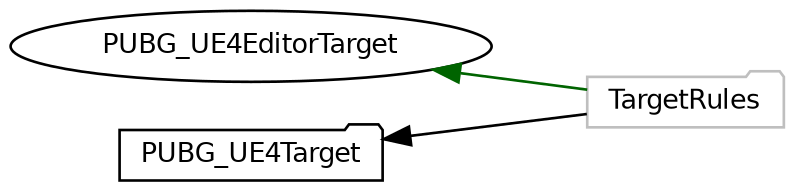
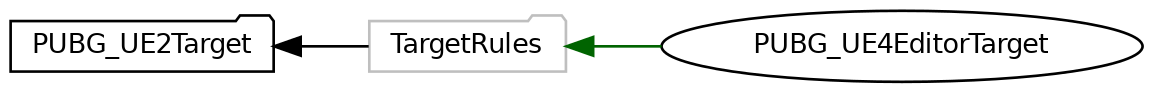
edge "TargetRules" -> "PUBG_UE4EditorTarget": reversed
node "PUBG_UE4Target": label "PUBG_UE4Target" -> "PUBG_UE2Target"
